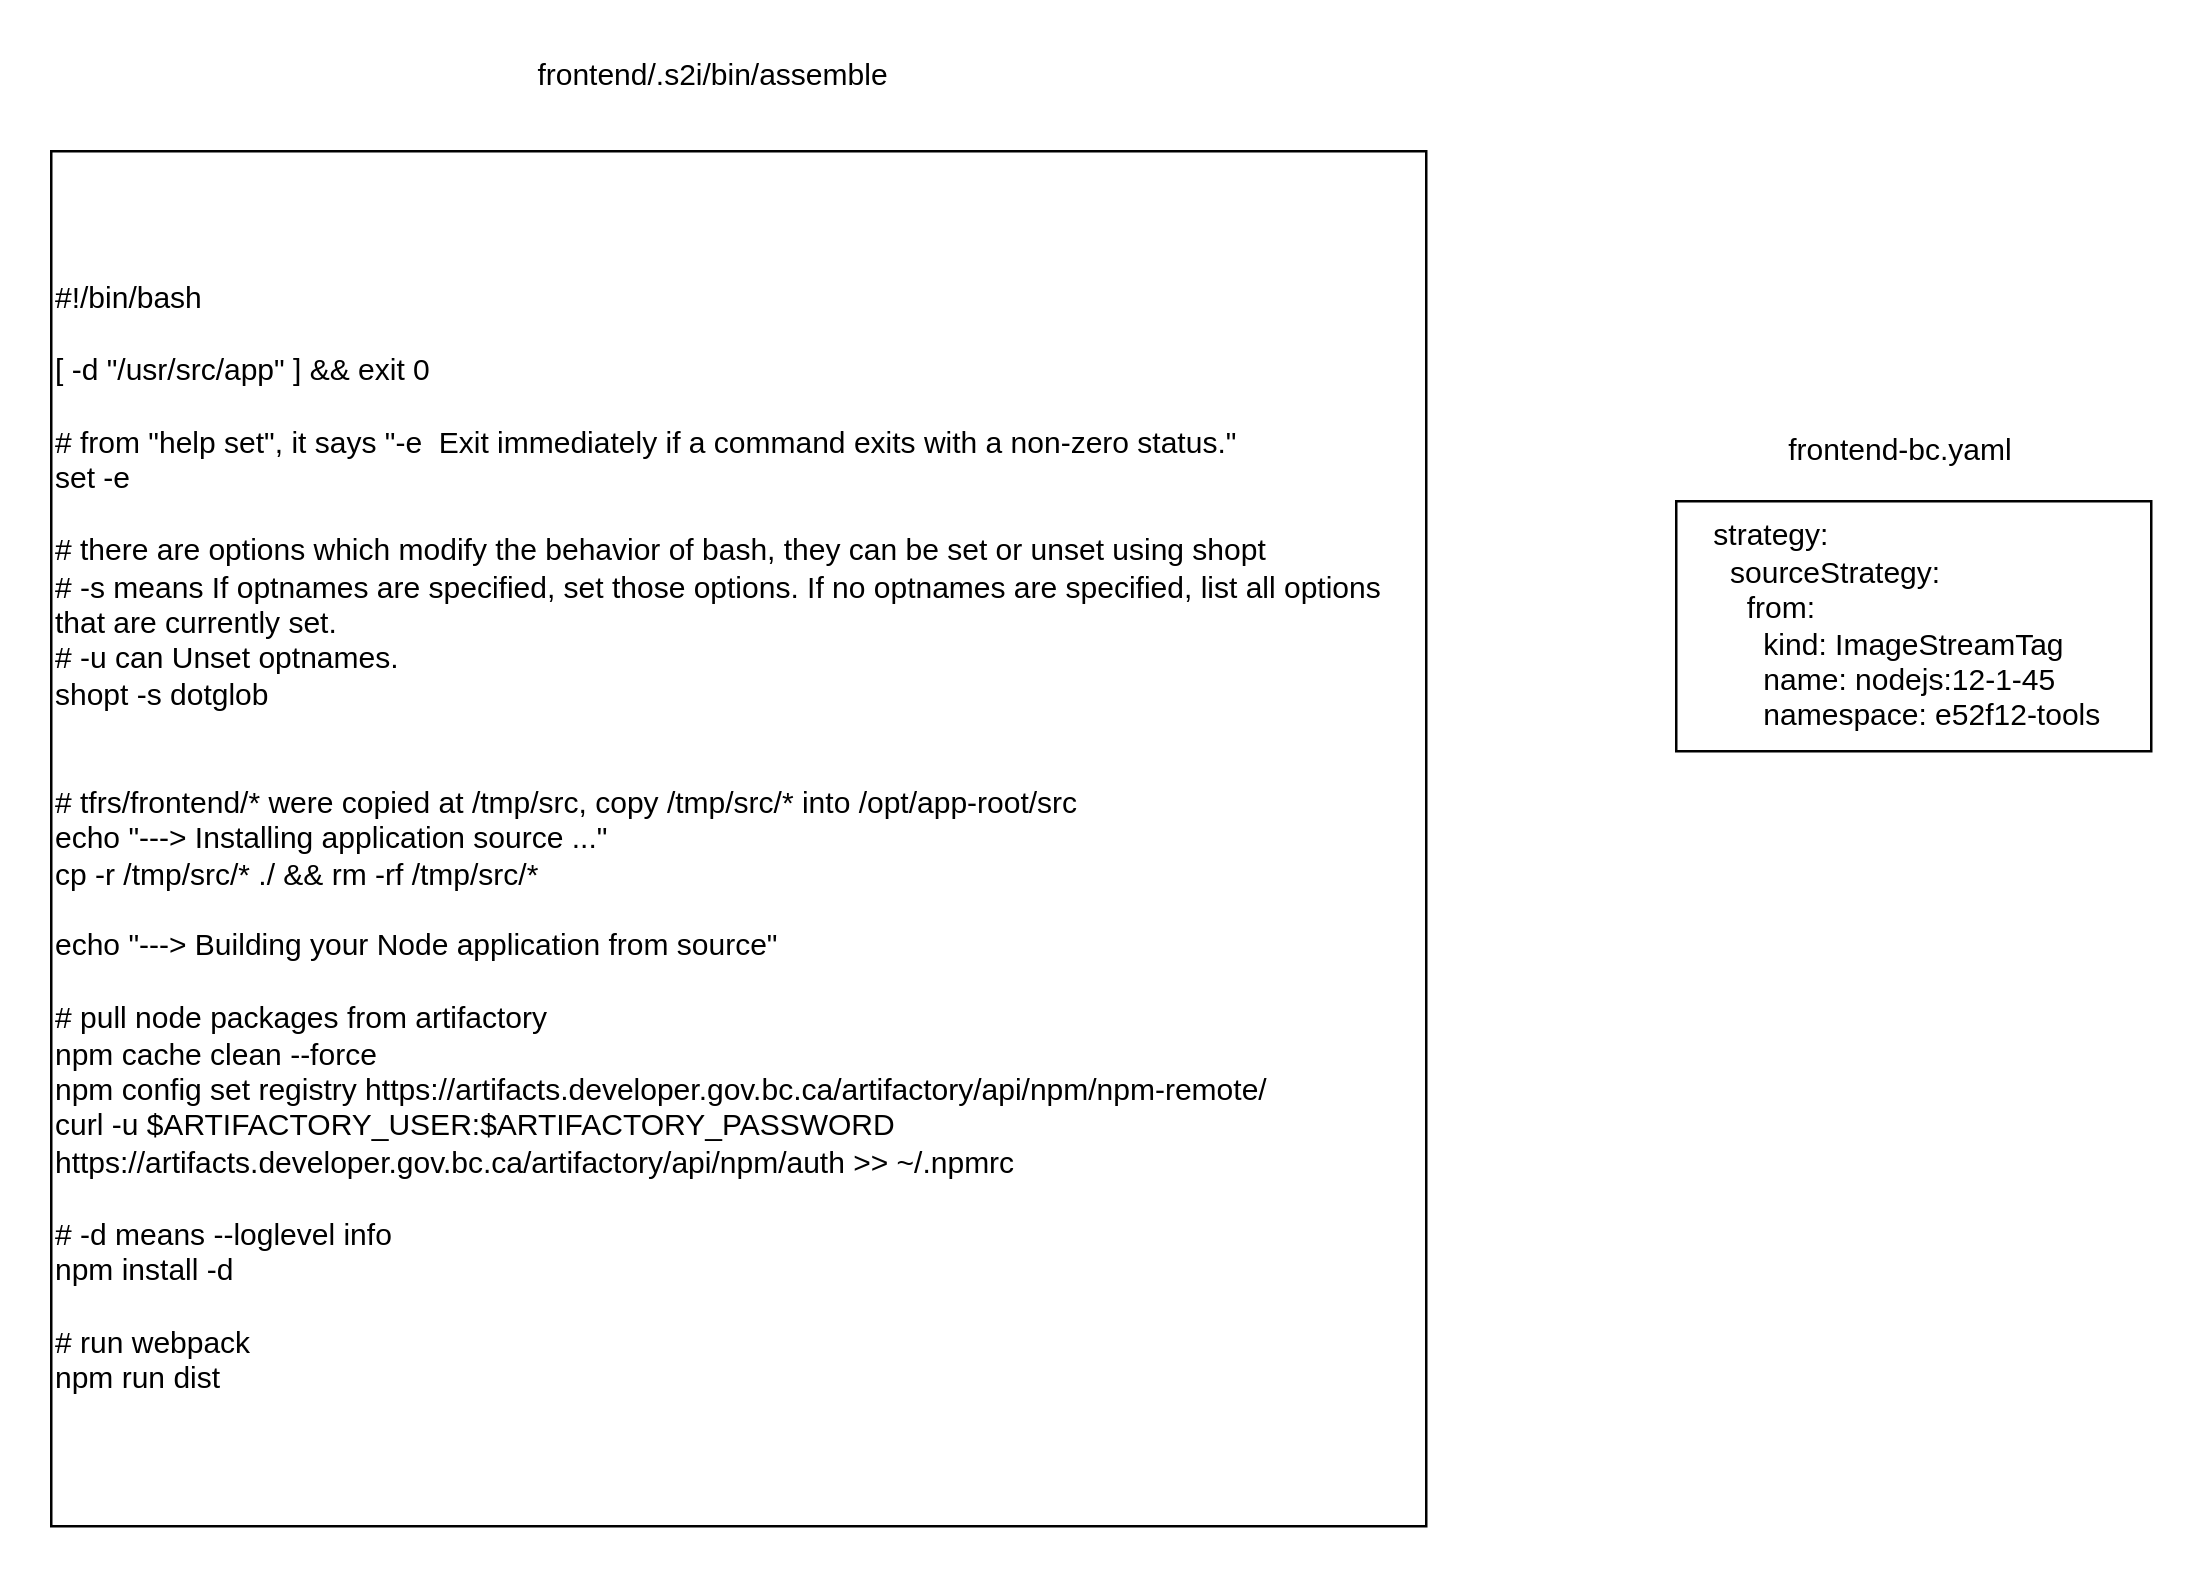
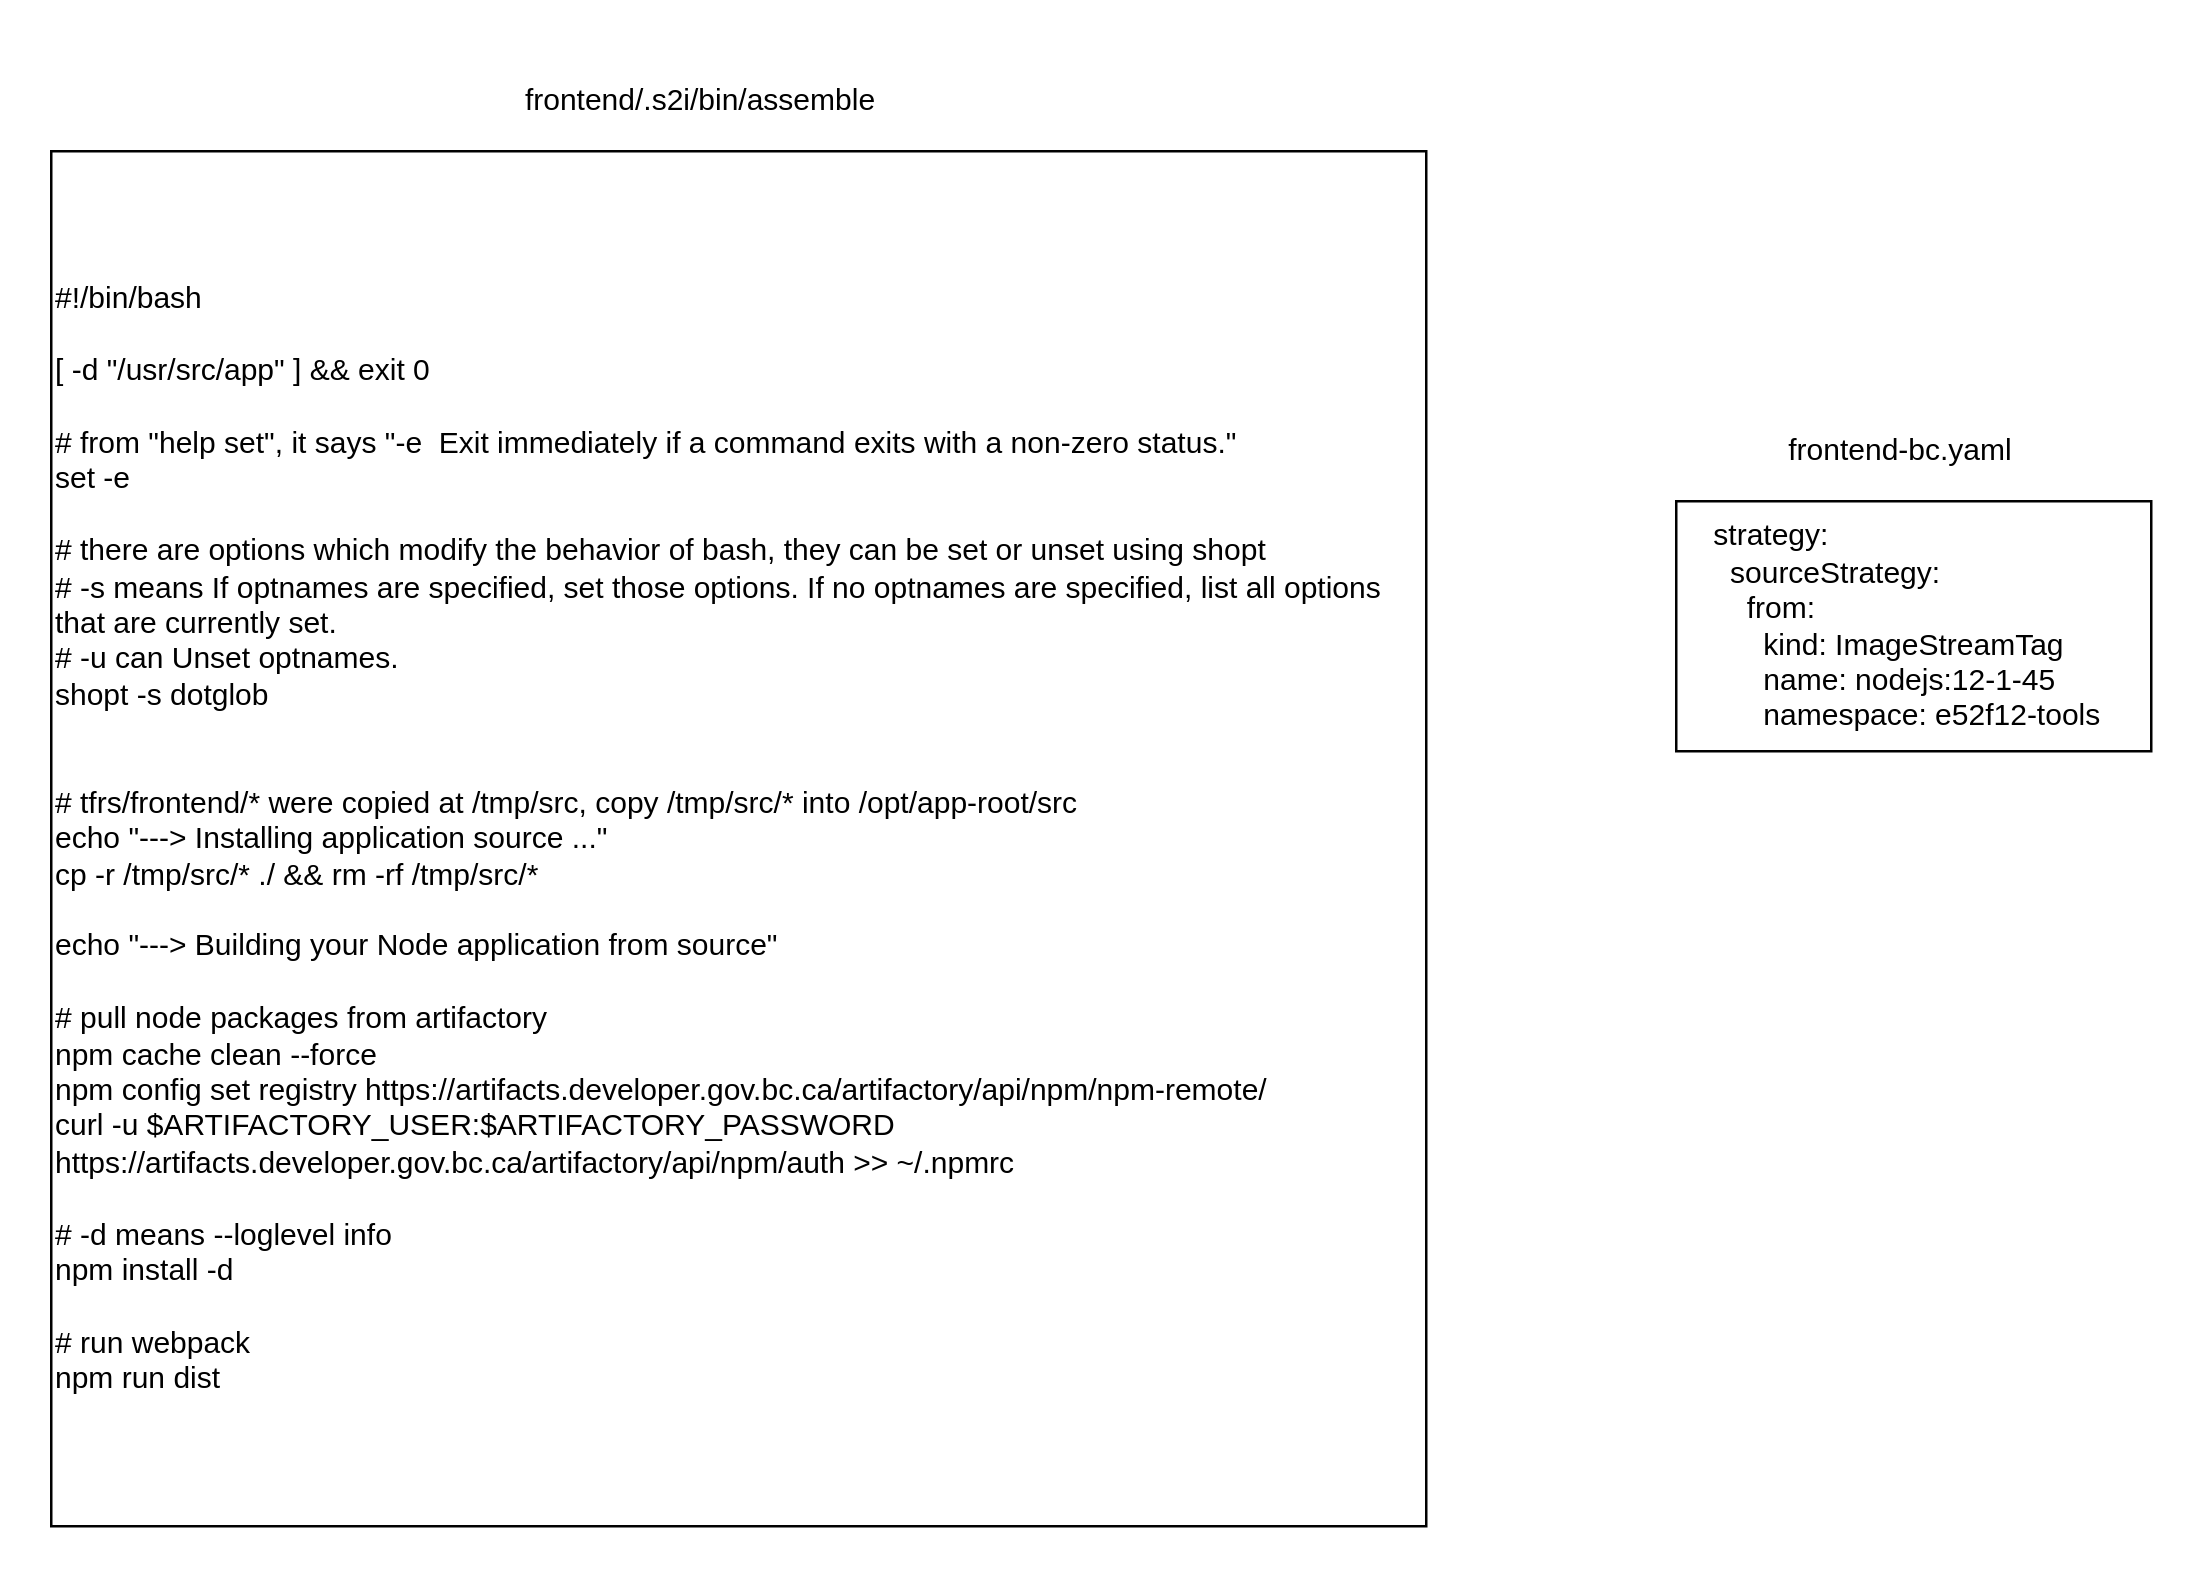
node "frontend/.s2i/bin/assemble": moved (714, 76) -> (701, 101)
